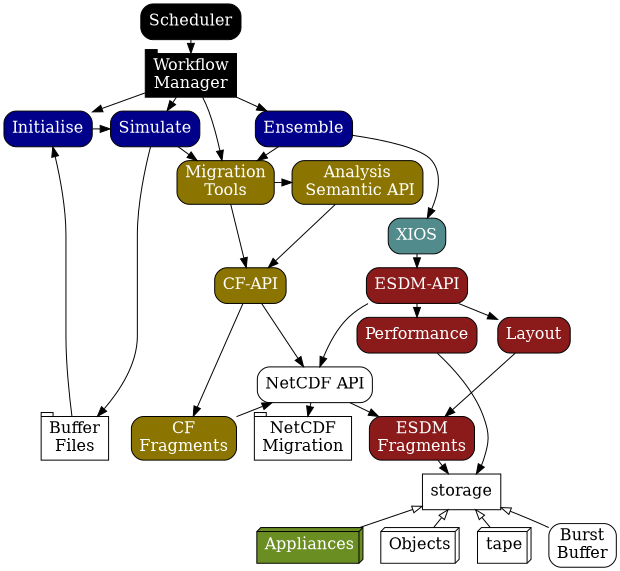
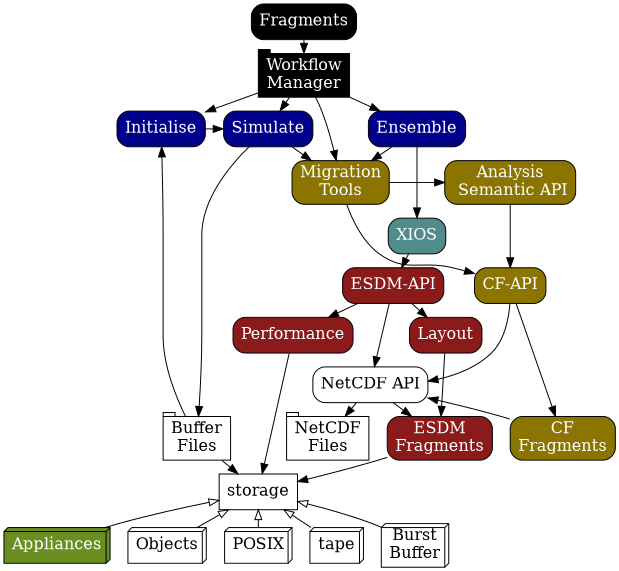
node "Scheduler": label "Scheduler" -> "Fragments"
node "NetCDF Migration": label "NetCDF Migration" -> "NetCDF Files"
edge "Buffer Files" -> "storage": added
node "POSIX": added
node "Burst Buffer": shape box -> box3d
